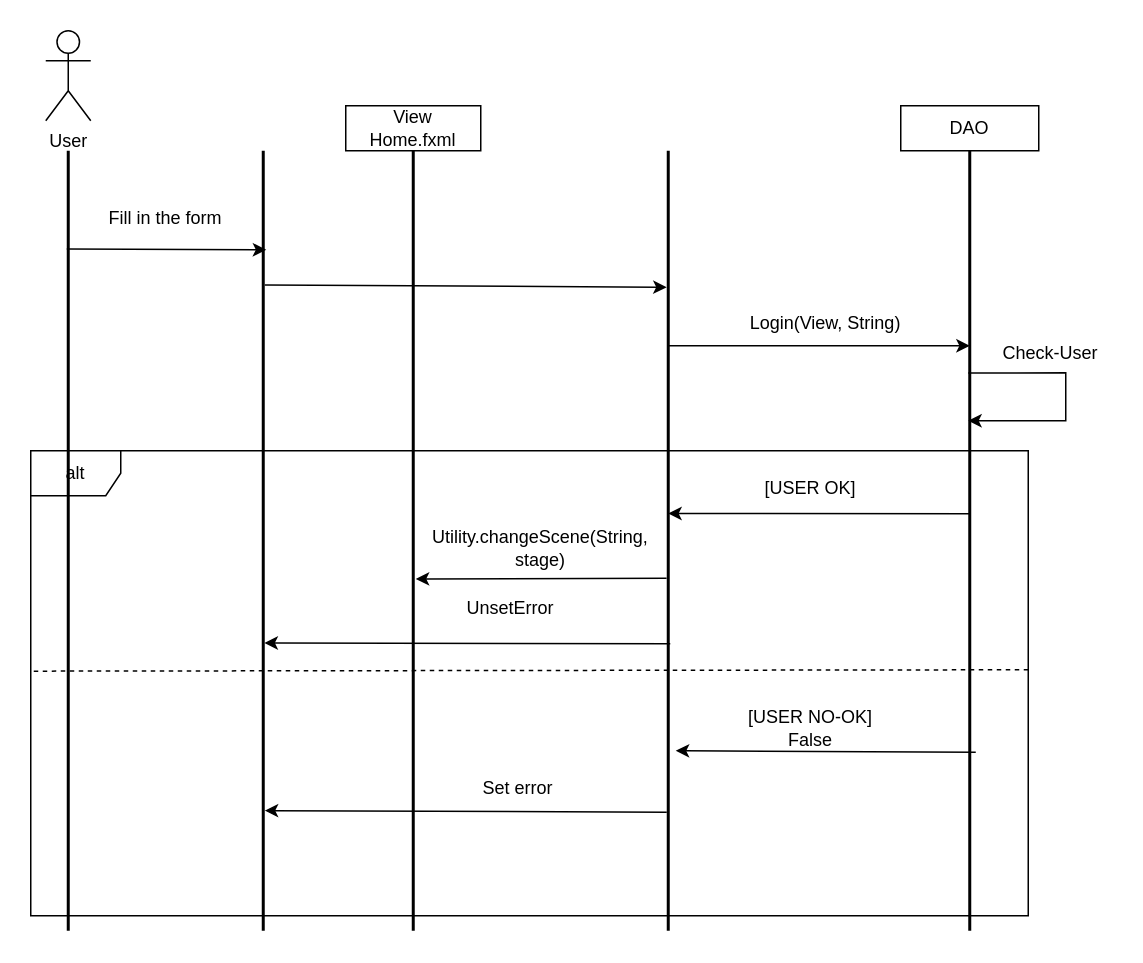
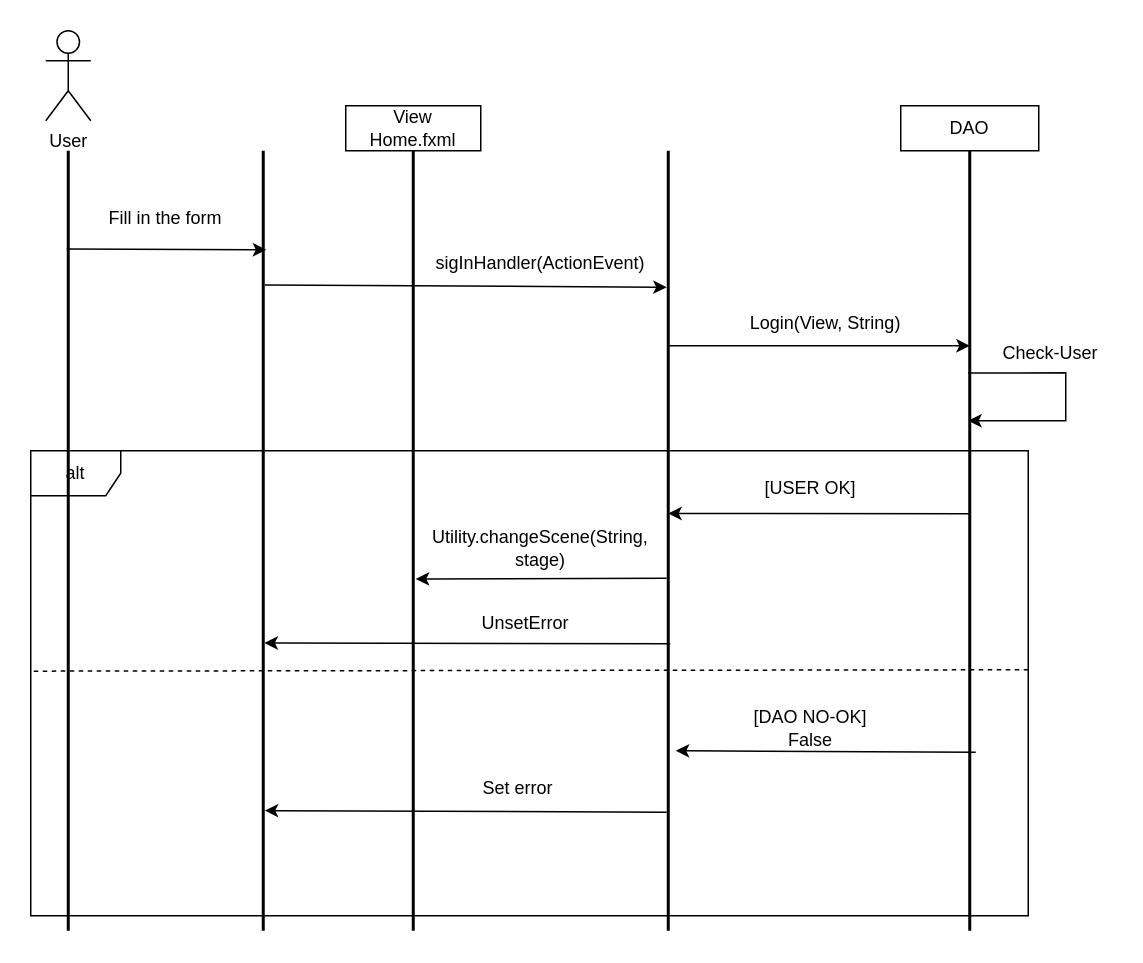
node "sigInHandler(ActionEvent)": added
node "UnsetError": moved (511, 608) -> (526, 623)
node "[USER NO-OK] False": label "[USER NO-OK] False" -> "[DAO NO-OK] False"
